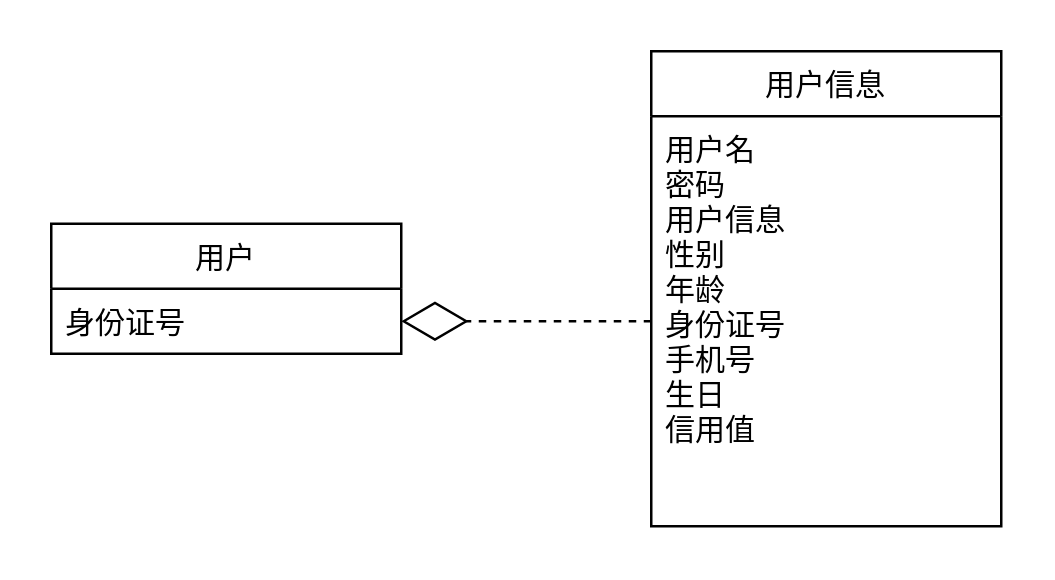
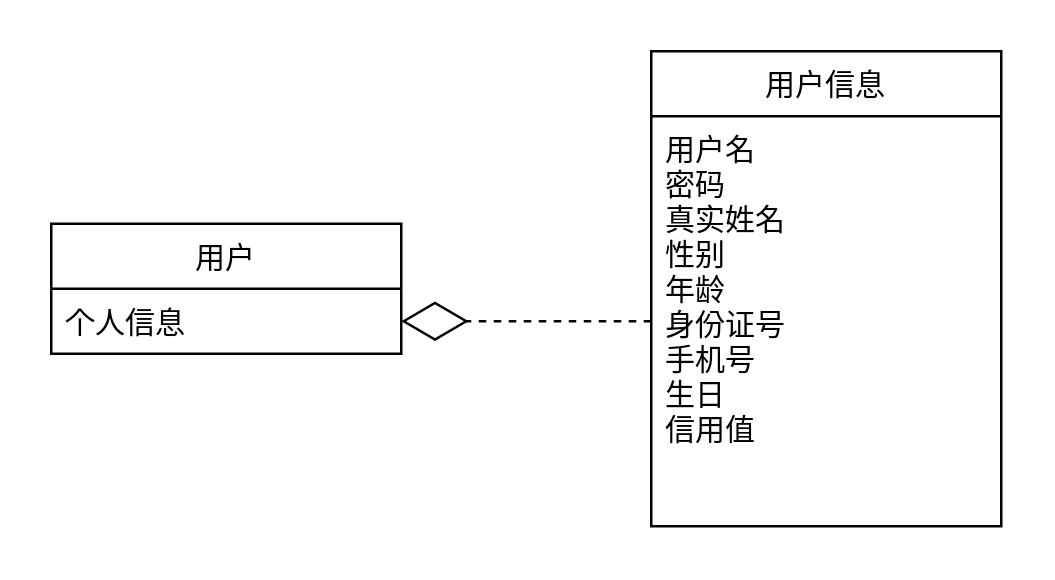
node "用户名 密码 用户信息 性别 年龄 身份证号 手机号 生日 信用值": label "用户名 密码 用户信息 性别 年龄 身份证号 手机号 生日 信用值" -> "用户名 密码 真实姓名 性别 年龄 身份证号 手机号 生日 信用值"
node "身份证号": label "身份证号" -> "个人信息"
